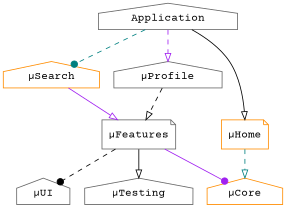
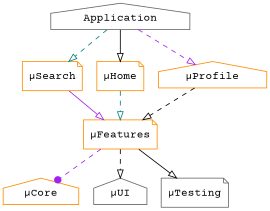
edge "Application" -> "µSearch": arrowhead dot -> onormal
node "µSearch": shape house -> note
node "µProfile": color gray40 -> darkorange
node "µFeatures": color gray40 -> darkorange
edge "µHome" -> "µCore": now "µHome" -> "µFeatures"
edge "µFeatures" -> "µCore": style solid -> dashed
edge "µFeatures" -> "µUI": arrowhead dot -> onormal
node "µTesting": shape house -> note
